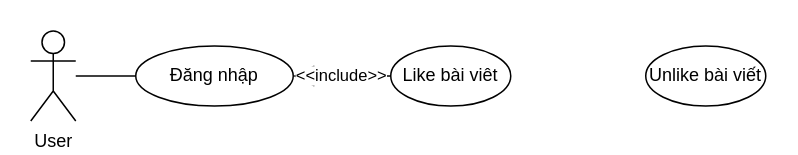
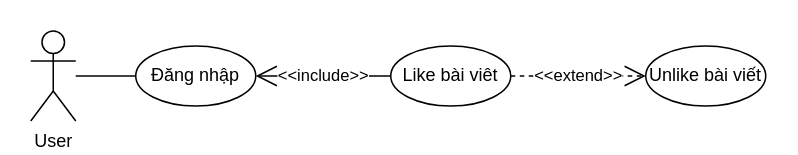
node "Đăng nhập": size 158x60 -> 120x60
edge "Like bài viêt" -> "Unlike bài viết": added, label "<<extend>>"
